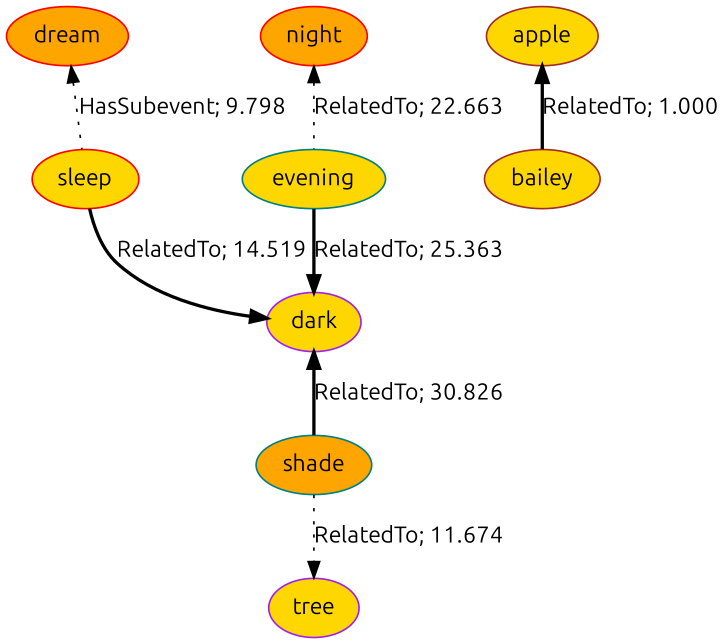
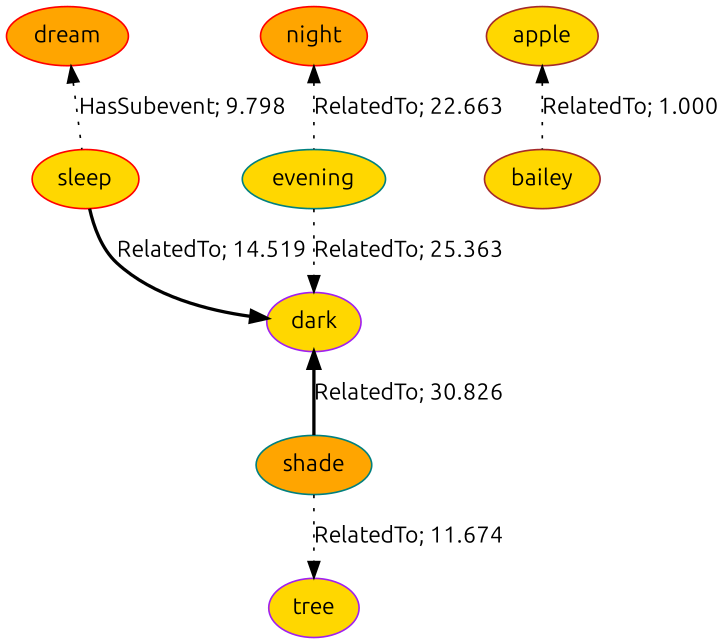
edge "bailey" -> "apple": style bold -> dotted
edge "evening" -> "dark": style bold -> dotted
